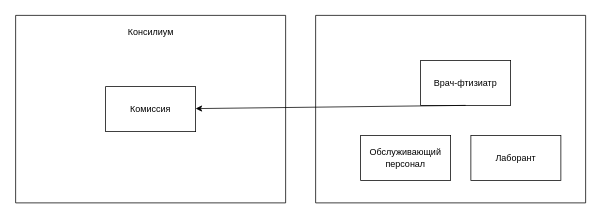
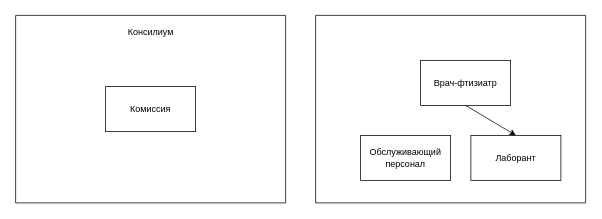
edge "Врач-фтизиатр" -> "Комиссия": now "Врач-фтизиатр" -> "Лаборант"
